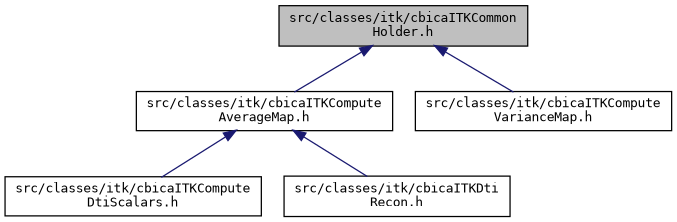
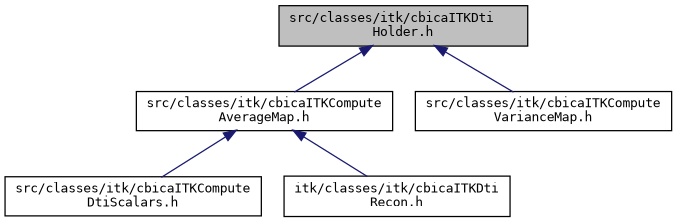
node "src/classes/itk/cbicaITKCommon Holder.h": label "src/classes/itk/cbicaITKCommon Holder.h" -> "src/classes/itk/cbicaITKDti Holder.h"
node "src/classes/itk/cbicaITKDti Recon.h": label "src/classes/itk/cbicaITKDti Recon.h" -> "itk/classes/itk/cbicaITKDti Recon.h"
